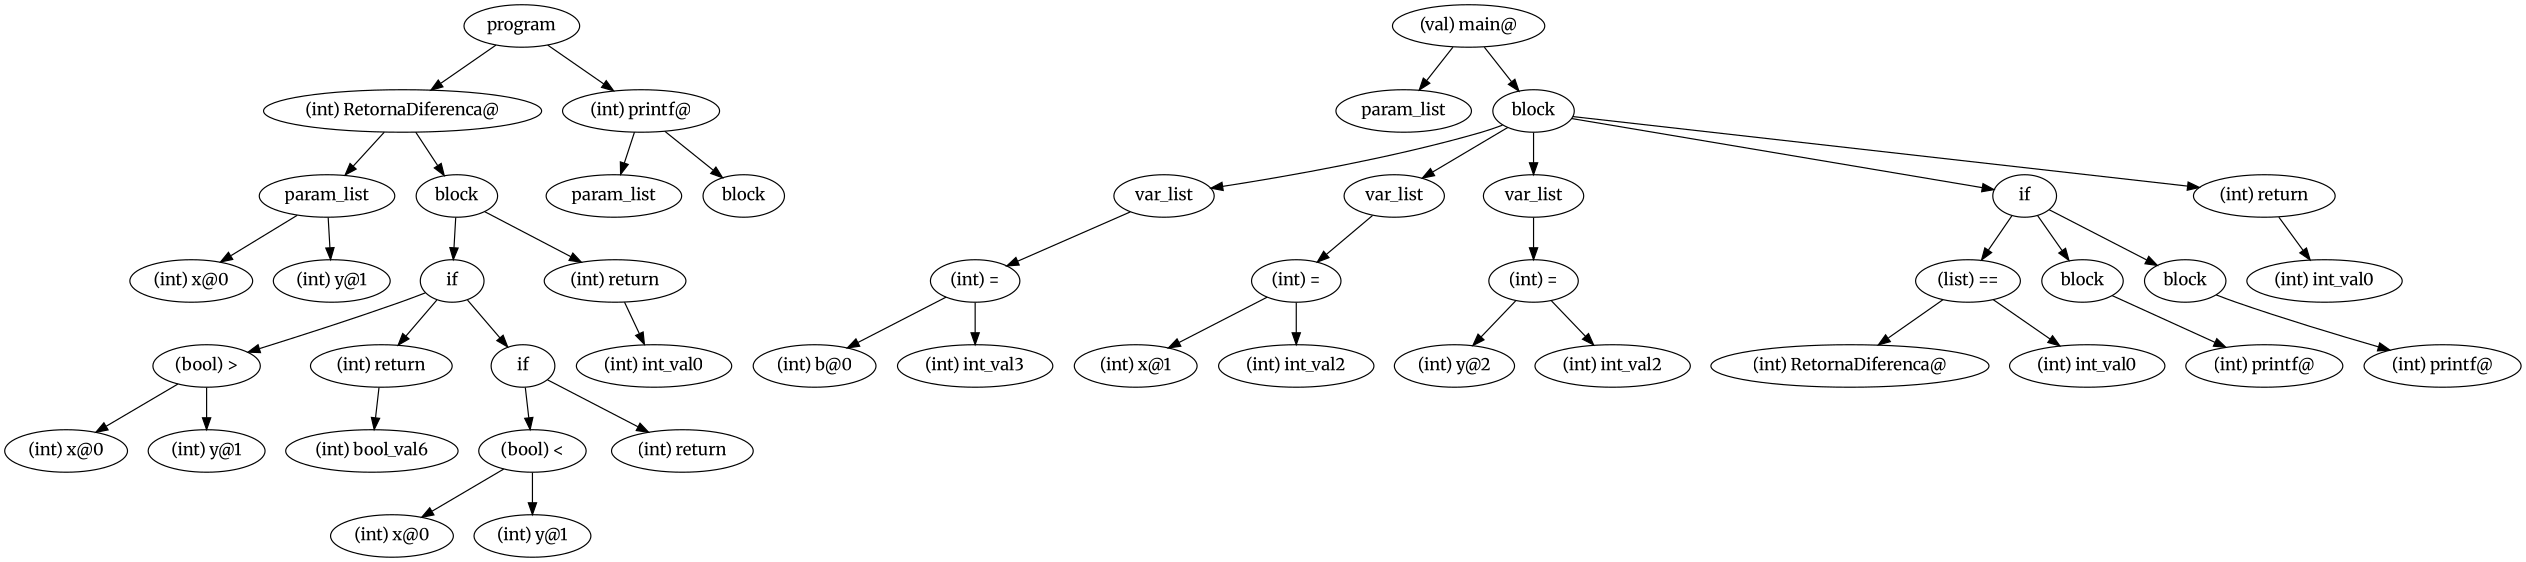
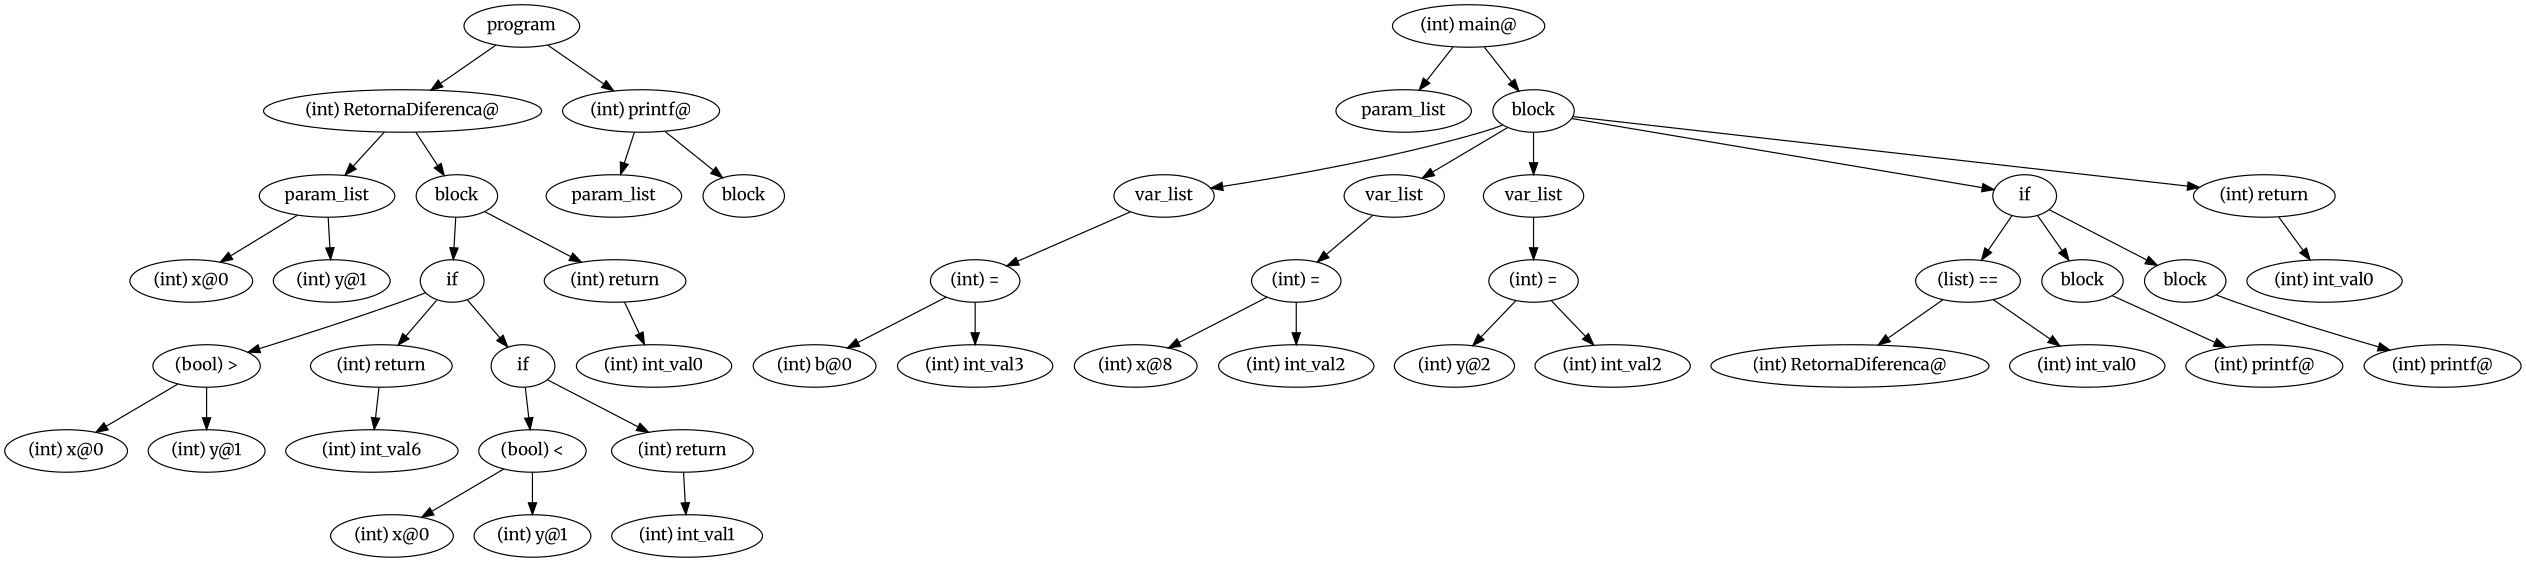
node "(val) main@": label "(val) main@" -> "(int) main@"
node "(int) x@1": label "(int) x@1" -> "(int) x@8"
node "(int) bool_val6": label "(int) bool_val6" -> "(int) int_val6"
node "(int) int_val1": added
